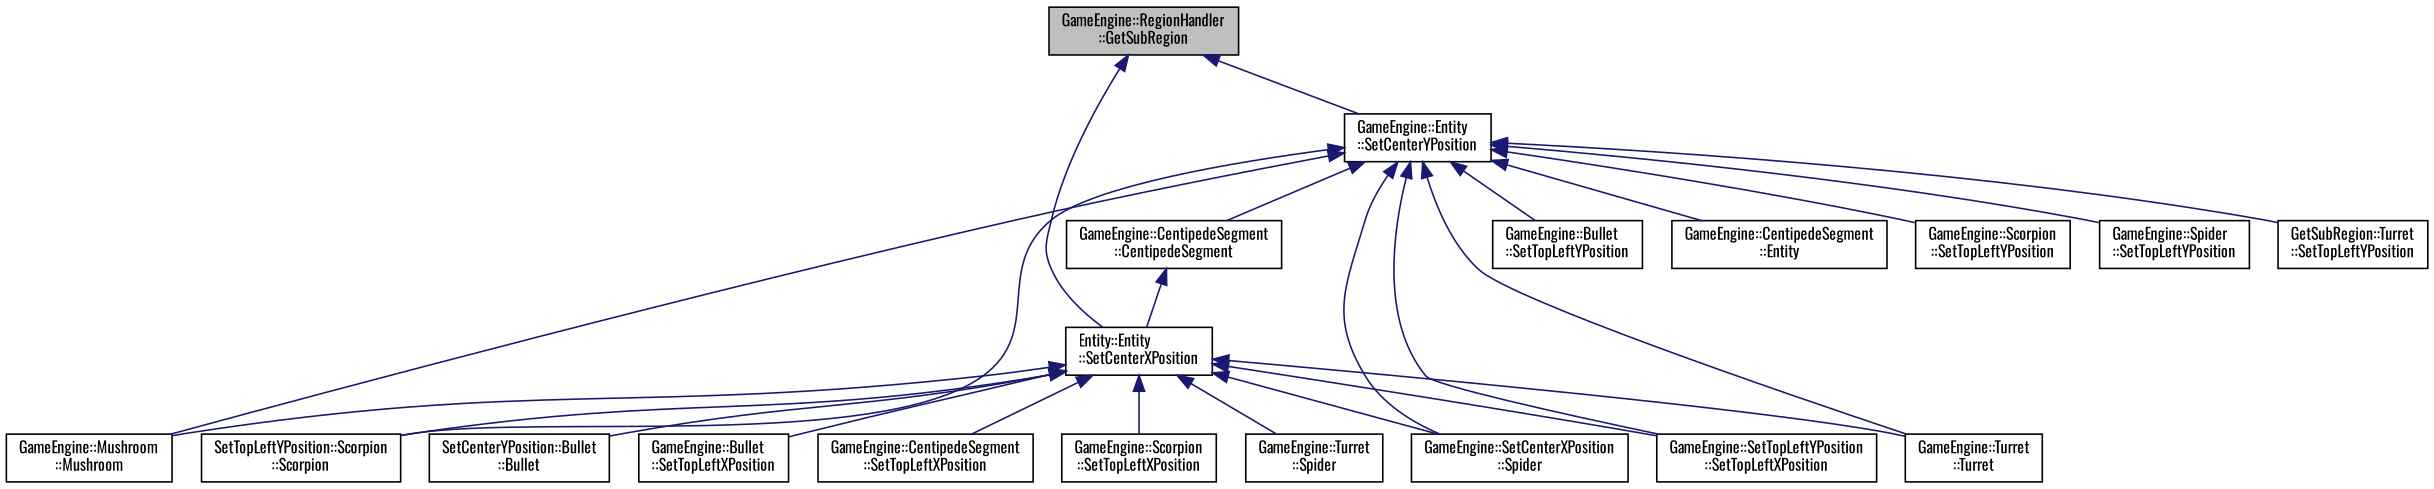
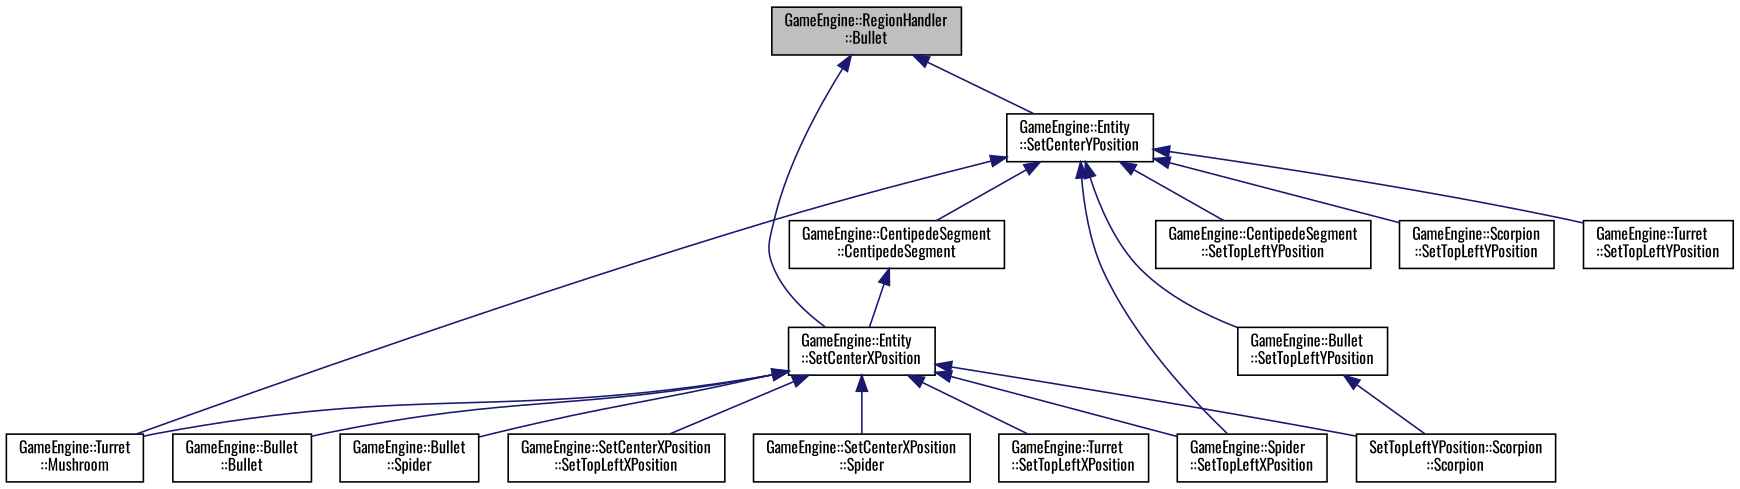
node "GameEngine::RegionHandler ::GetSubRegion": label "GameEngine::RegionHandler ::GetSubRegion" -> "GameEngine::RegionHandler ::Bullet"
node "GameEngine::CentipedeSegment ::Entity": label "GameEngine::CentipedeSegment ::Entity" -> "GameEngine::CentipedeSegment ::SetTopLeftYPosition"
node "GameEngine::Spider ::SetTopLeftYPosition": removed
node "GetSubRegion::Turret ::SetTopLeftYPosition": label "GetSubRegion::Turret ::SetTopLeftYPosition" -> "GameEngine::Turret ::SetTopLeftYPosition"
edge "GameEngine::SetCenterXPosition ::Spider" -> "GameEngine::Entity ::SetCenterYPosition": removed
node "Entity::Entity ::SetCenterXPosition": label "Entity::Entity ::SetCenterXPosition" -> "GameEngine::Entity ::SetCenterXPosition"
edge "SetTopLeftYPosition::Scorpion ::Scorpion" -> "GameEngine::Entity ::SetCenterYPosition": now "SetTopLeftYPosition::Scorpion ::Scorpion" -> "GameEngine::Bullet ::SetTopLeftYPosition"
node "GameEngine::Mushroom ::Mushroom": label "GameEngine::Mushroom ::Mushroom" -> "GameEngine::Turret ::Mushroom"
node "SetCenterYPosition::Bullet ::Bullet": label "SetCenterYPosition::Bullet ::Bullet" -> "GameEngine::Bullet ::Bullet"
node "GameEngine::Bullet ::SetTopLeftXPosition": label "GameEngine::Bullet ::SetTopLeftXPosition" -> "GameEngine::Bullet ::Spider"
node "GameEngine::CentipedeSegment ::SetTopLeftXPosition": removed
node "GameEngine::Scorpion ::SetTopLeftXPosition": label "GameEngine::Scorpion ::SetTopLeftXPosition" -> "GameEngine::SetCenterXPosition ::SetTopLeftXPosition"
node "GameEngine::Turret ::Spider": label "GameEngine::Turret ::Spider" -> "GameEngine::Turret ::SetTopLeftXPosition"
node "GameEngine::SetTopLeftYPosition ::SetTopLeftXPosition": label "GameEngine::SetTopLeftYPosition ::SetTopLeftXPosition" -> "GameEngine::Spider ::SetTopLeftXPosition"
node "GameEngine::Turret ::Turret": removed
